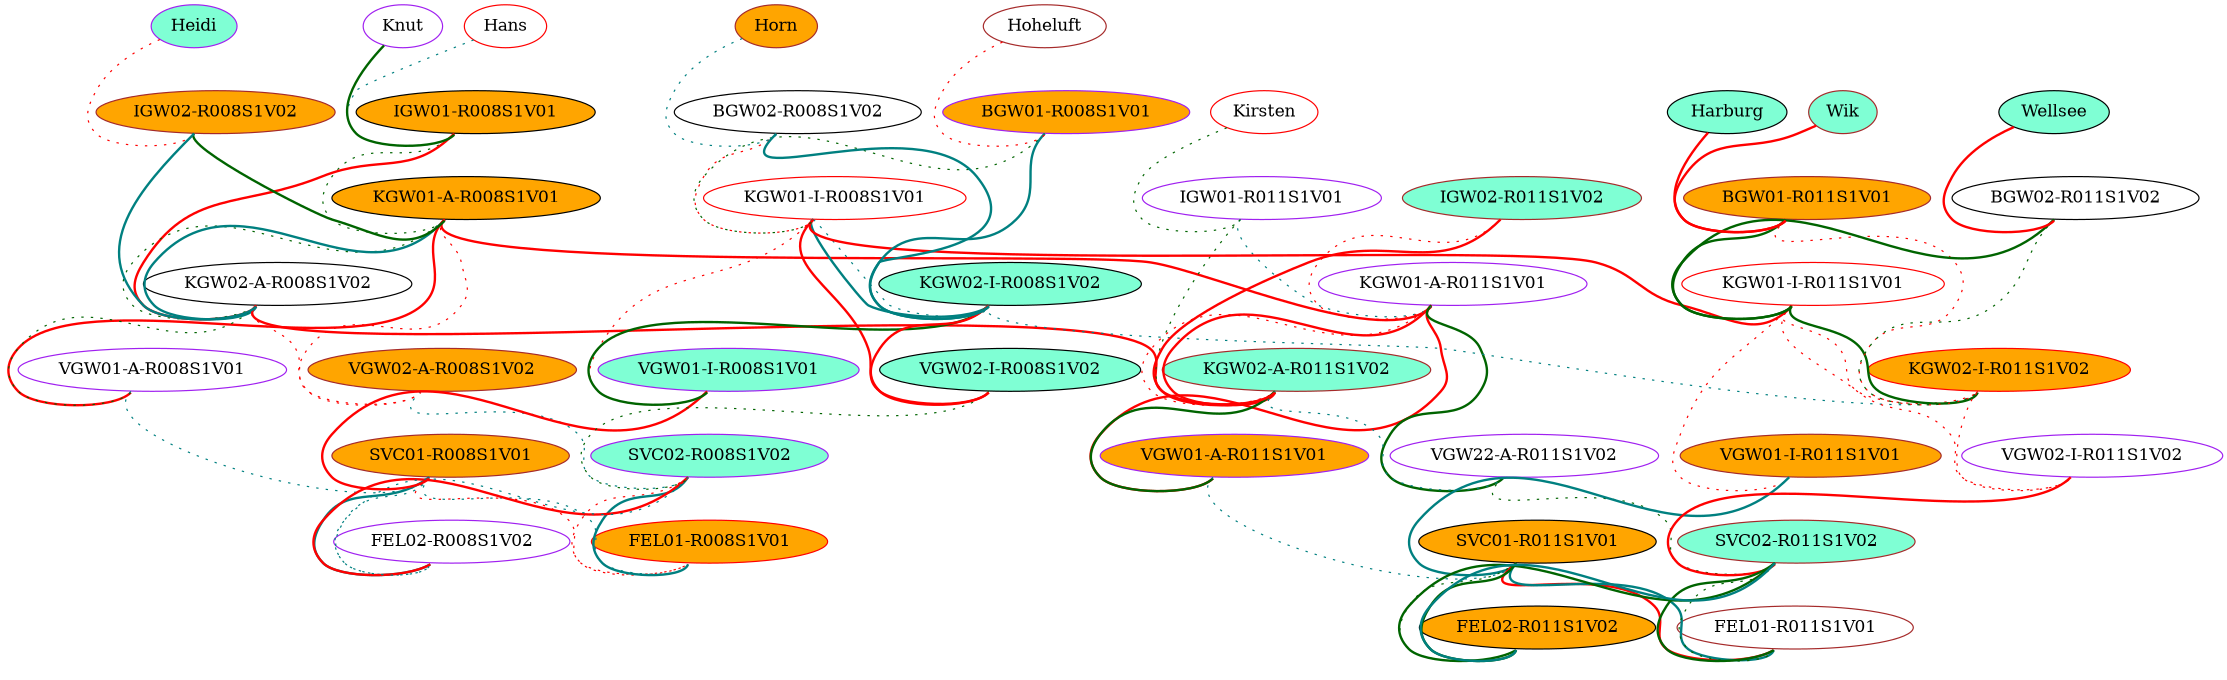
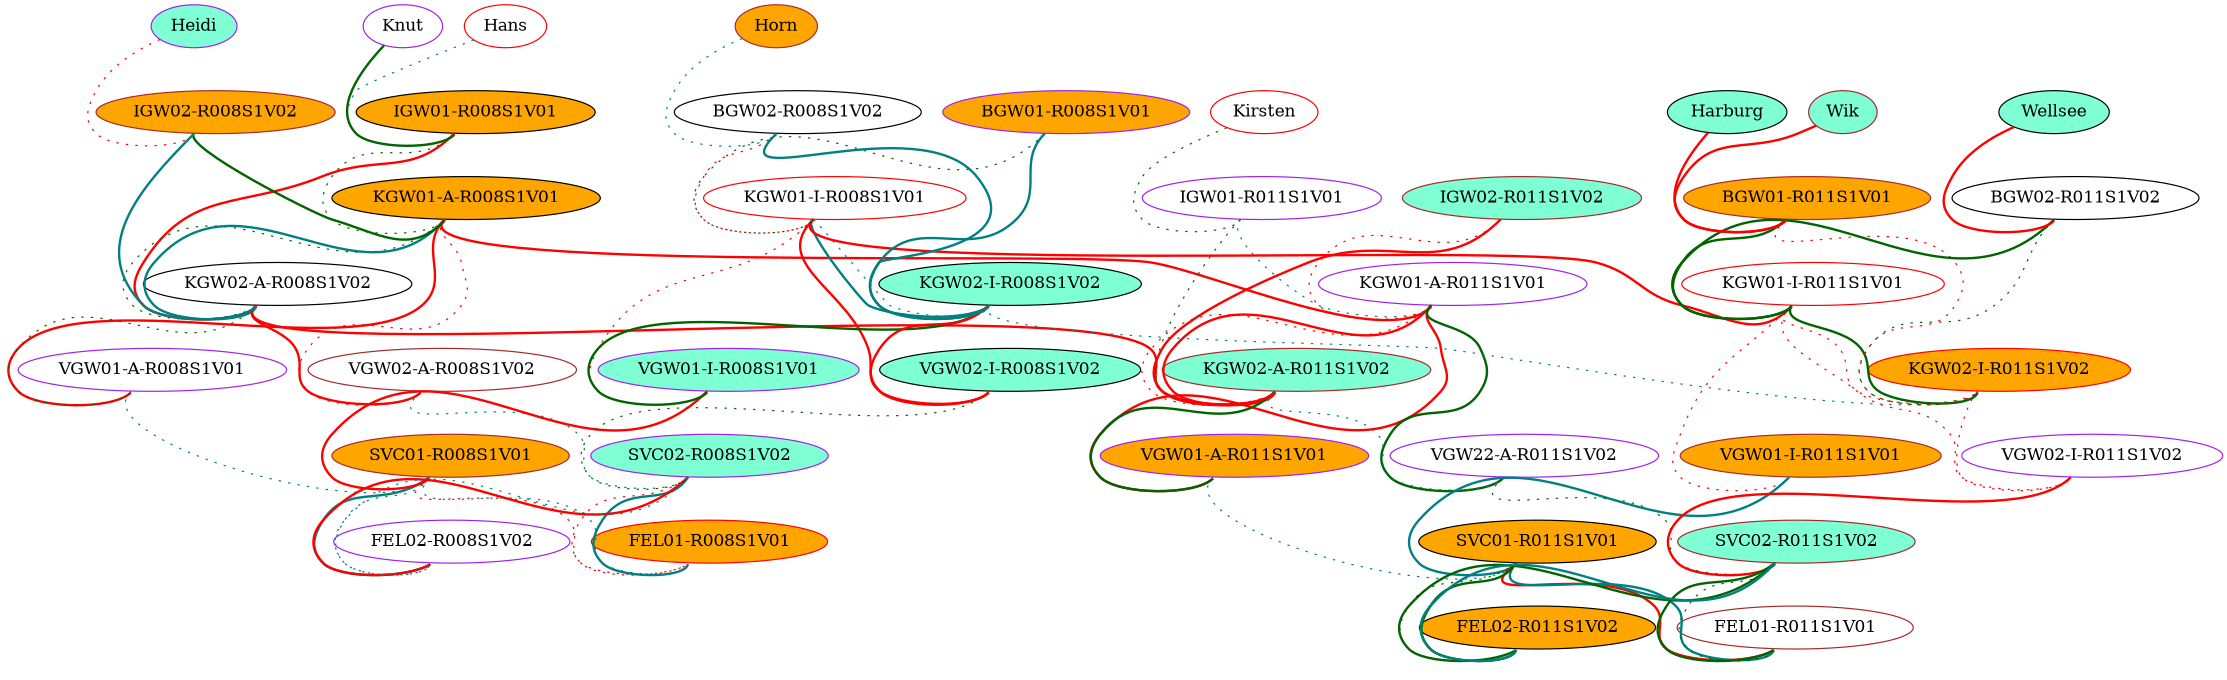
node "Hoheluft": removed
edge "KGW02-A-R008S1V02" -- "VGW02-A-R008S1V02": style dotted -> bold
node "VGW02-A-R008S1V02": fillcolor orange -> white
